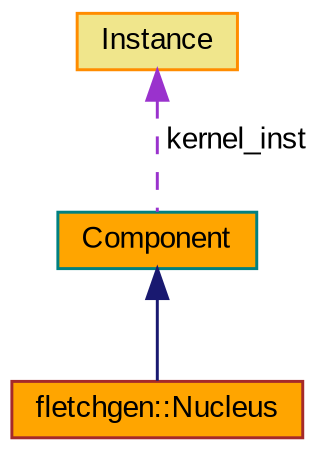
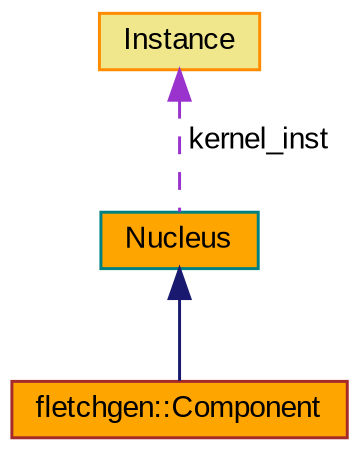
node "Component": label "Component" -> "Nucleus"
node "fletchgen::Nucleus": label "fletchgen::Nucleus" -> "fletchgen::Component"
